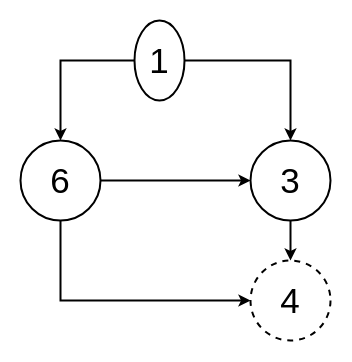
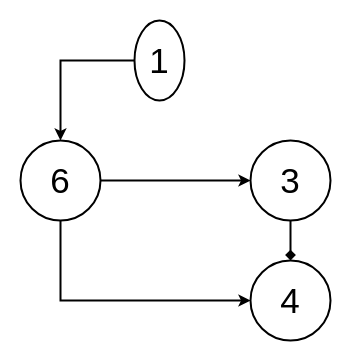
edge "1" -> "3": removed
edge "3" -> "4": arrowhead classic -> diamond
node "4": style dashed -> solid
